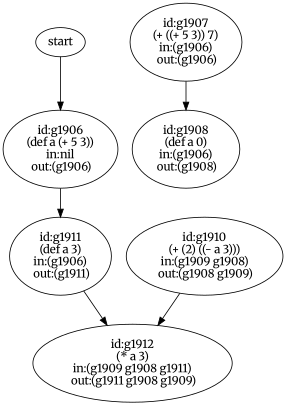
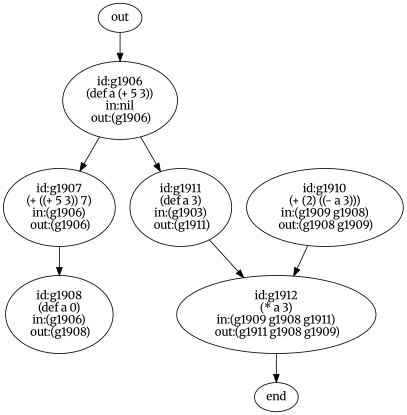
node "start": label "start" -> "out"
edge "id:g1906 (def a (+ 5 3)) in:nil out:(g1906)" -> "id:g1907 (+ ((+ 5 3)) 7) in:(g1906) out:(g1906)": added
node "id:g1911 (def a 3) in:(g1906) out:(g1911)": label "id:g1911 (def a 3) in:(g1906) out:(g1911)" -> "id:g1911 (def a 3) in:(g1903) out:(g1911)"
node "end": added
